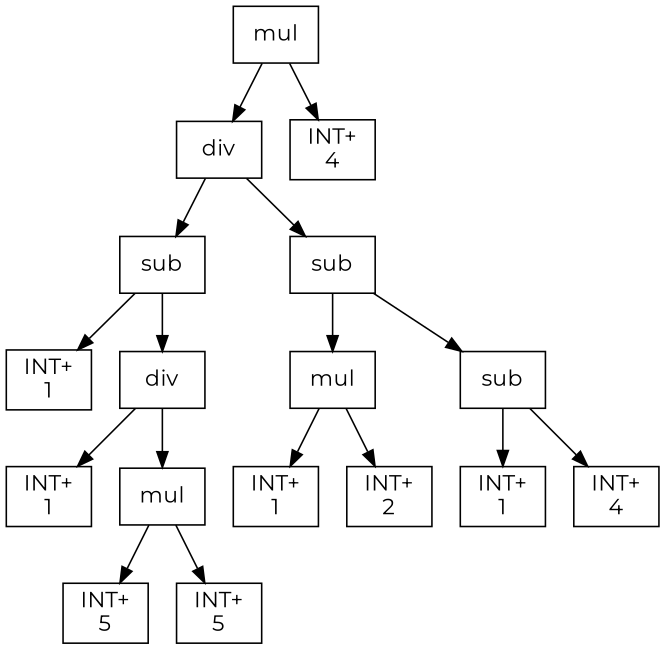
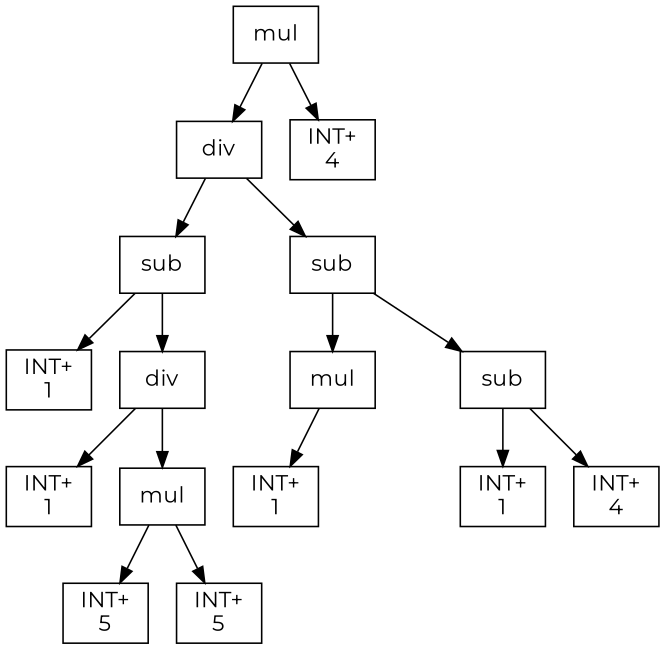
node "INT+ 2": removed
